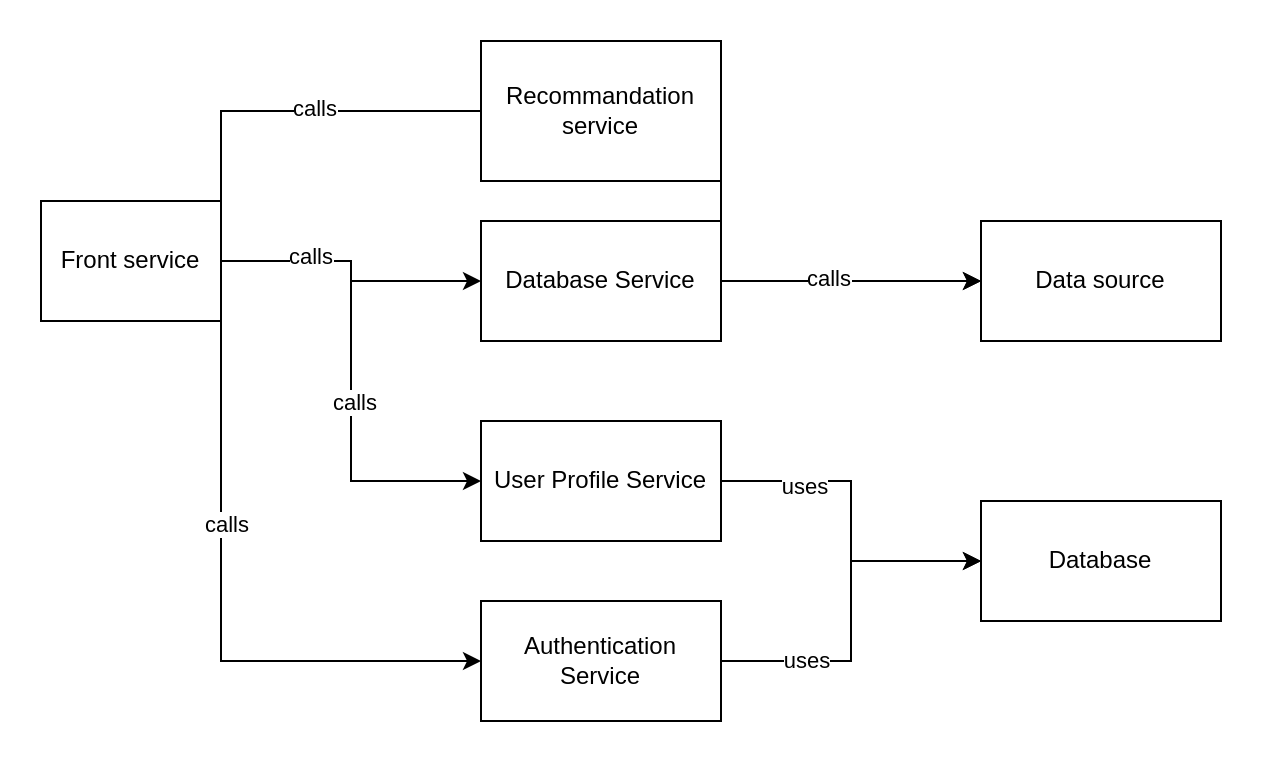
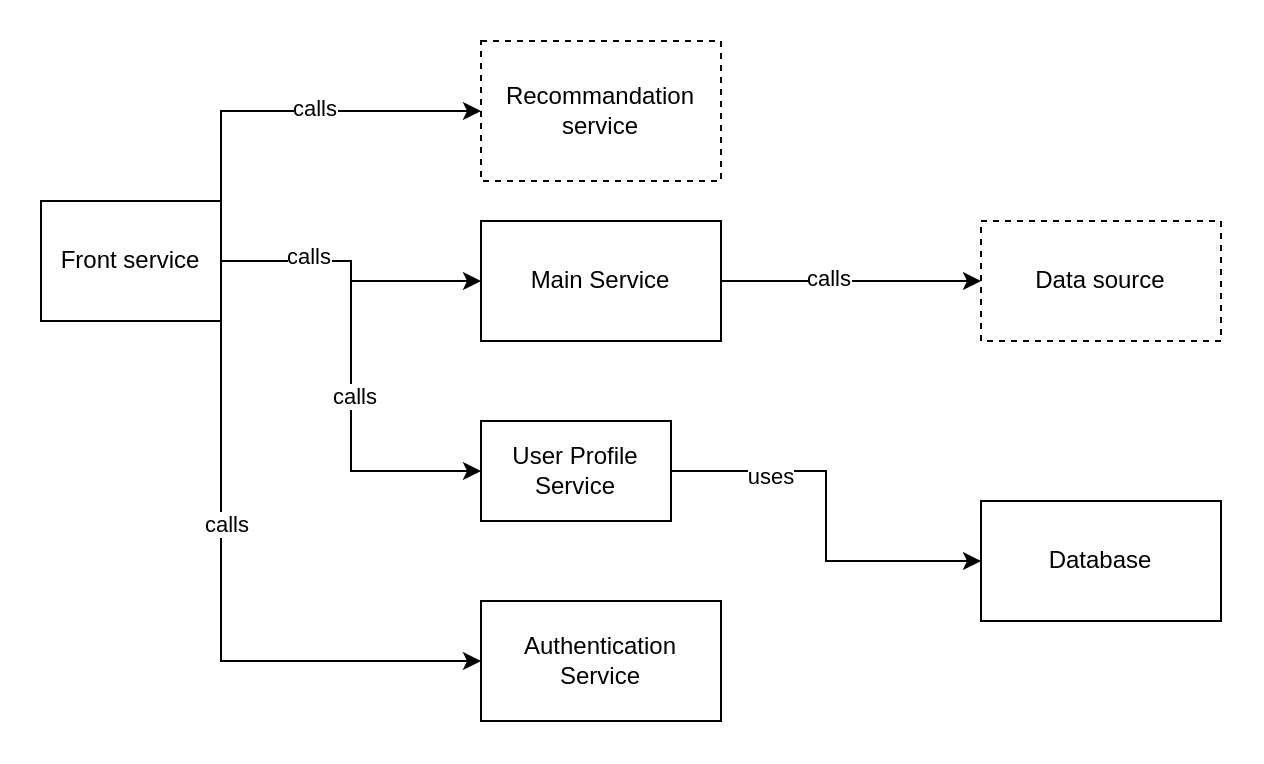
edge "Recommandation service" -- "Front service": arrowhead none -> classic
node "Recommandation service": style solid -> dashed
edge "Recommandation service" -> "Data source": removed
node "Database Service": label "Database Service" -> "Main Service"
node "Data source": style solid -> dashed
node "User Profile Service": size 240x120 -> 190x100
edge "Authentication Service" -> "Database": removed, label "uses"
